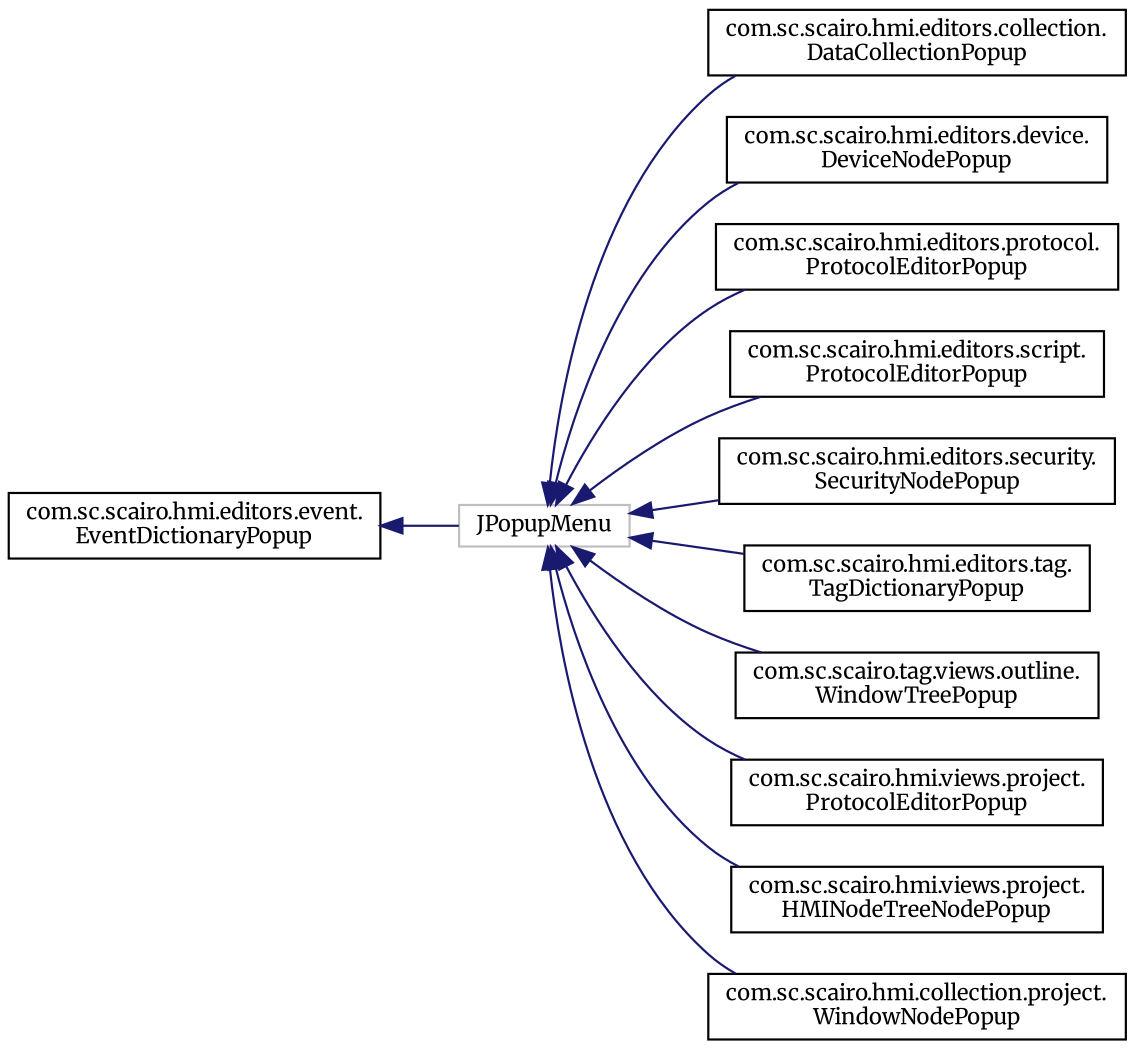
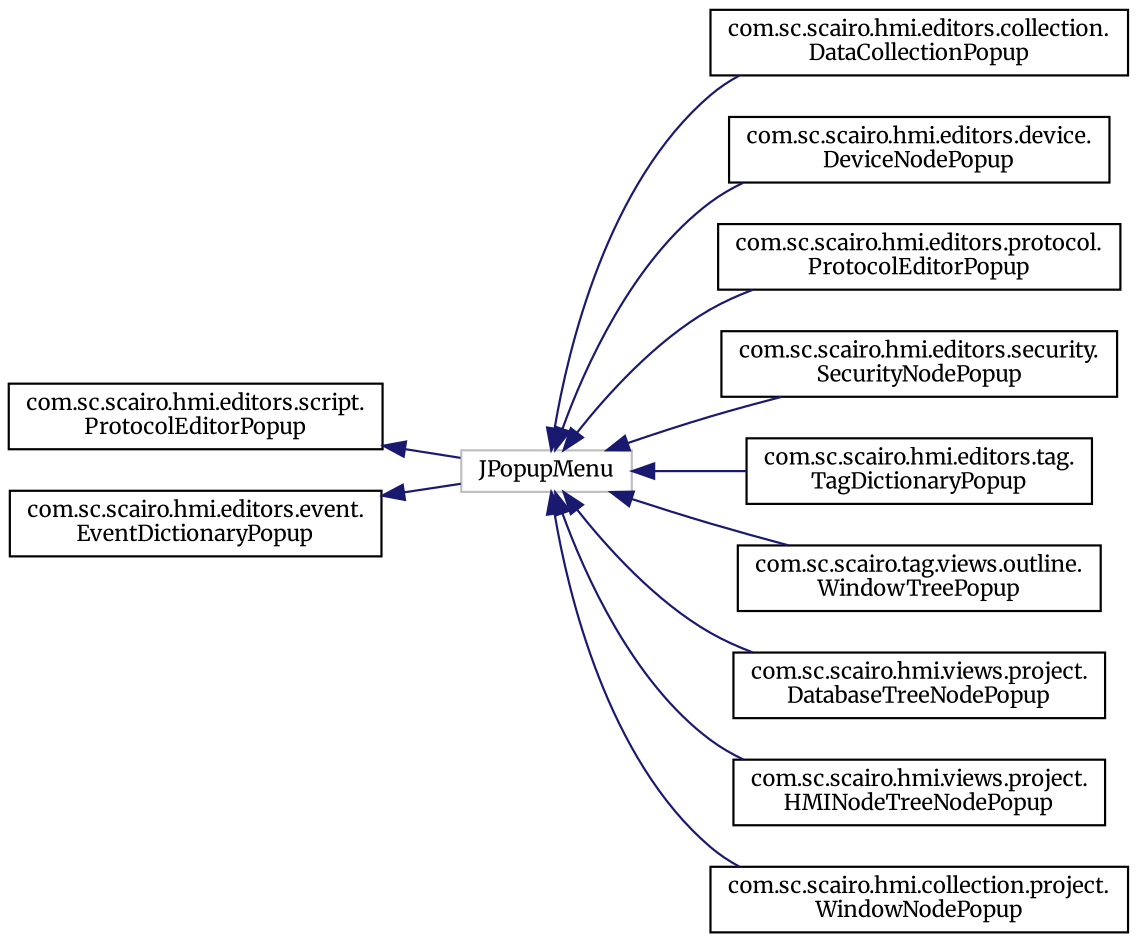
edge "com.sc.scairo.hmi.editors.script. ProtocolEditorPopup" -> "JPopupMenu": reversed
node "com.sc.scairo.hmi.views.project. ProtocolEditorPopup": label "com.sc.scairo.hmi.views.project. ProtocolEditorPopup" -> "com.sc.scairo.hmi.views.project. DatabaseTreeNodePopup"
